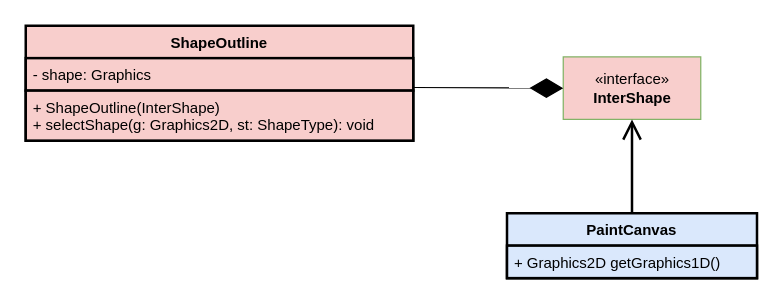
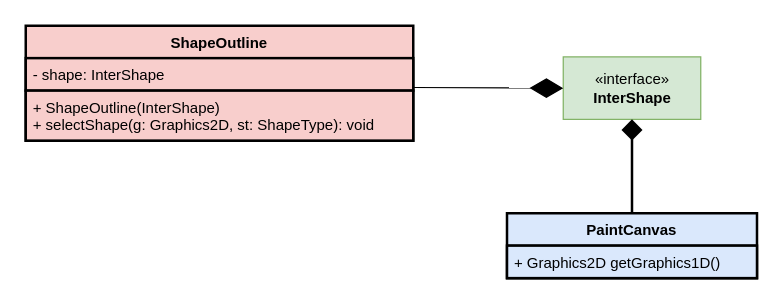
node "- shape: Graphics": label "- shape: Graphics" -> "- shape: InterShape"
node "«interface» InterShape": fillcolor #f8cecc -> #d5e8d4
edge "PaintCanvas" -> "«interface» InterShape": arrowhead open -> diamond
